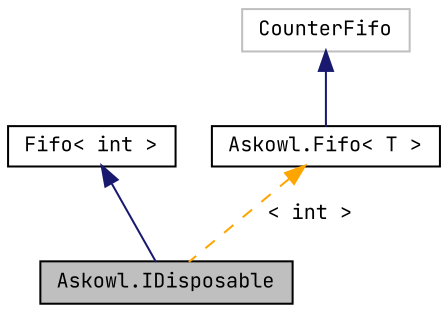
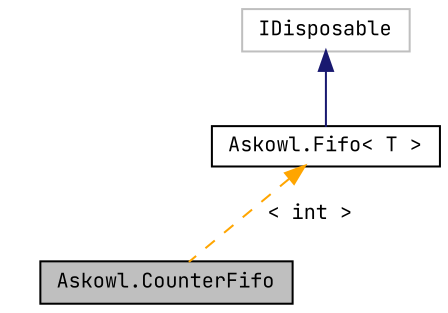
node "CounterFifo": label "CounterFifo" -> "IDisposable"
node "Fifo< int >": removed
node "Askowl.IDisposable": label "Askowl.IDisposable" -> "Askowl.CounterFifo"
